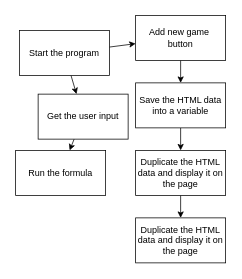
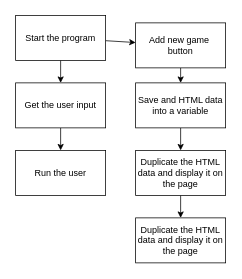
node "Add new game button": moved (180, 38) -> (180, 45)
node "Start the program": moved (64, 53) -> (60, 38)
node "Save the HTML data into a variable": label "Save the HTML data into a variable" -> "Save and HTML data into a variable"
node "Get the user input": moved (83, 117) -> (60, 105)
node "Run the formula": label "Run the formula" -> "Run the user"
